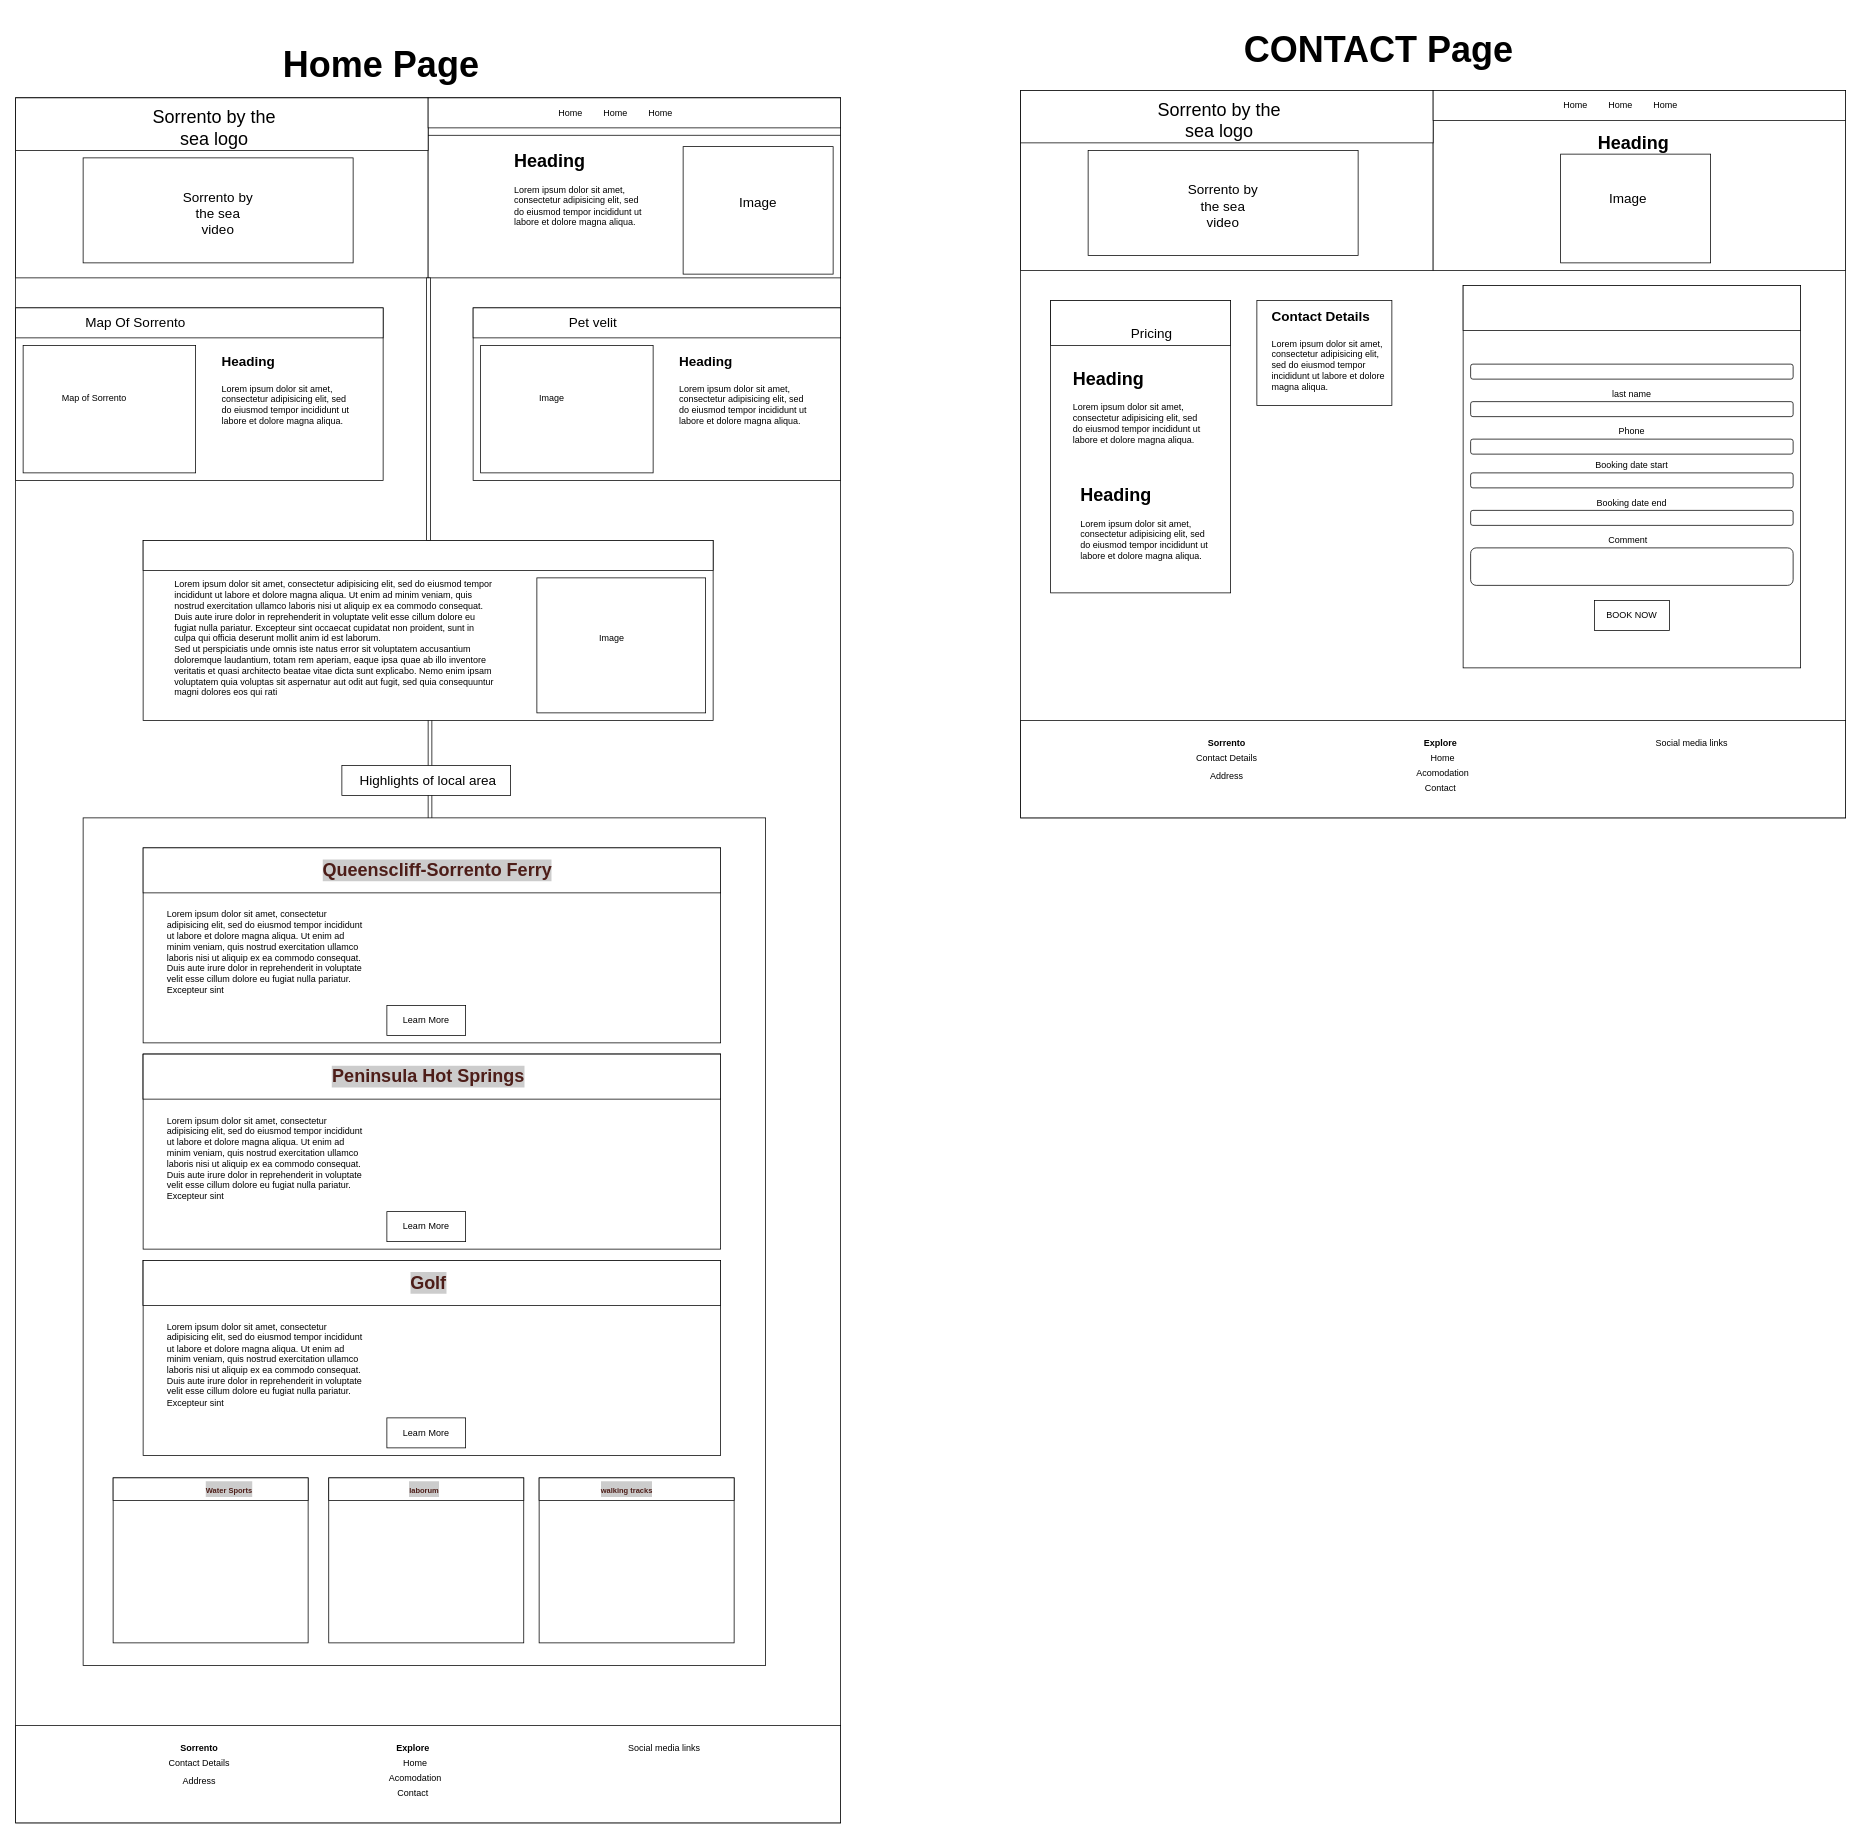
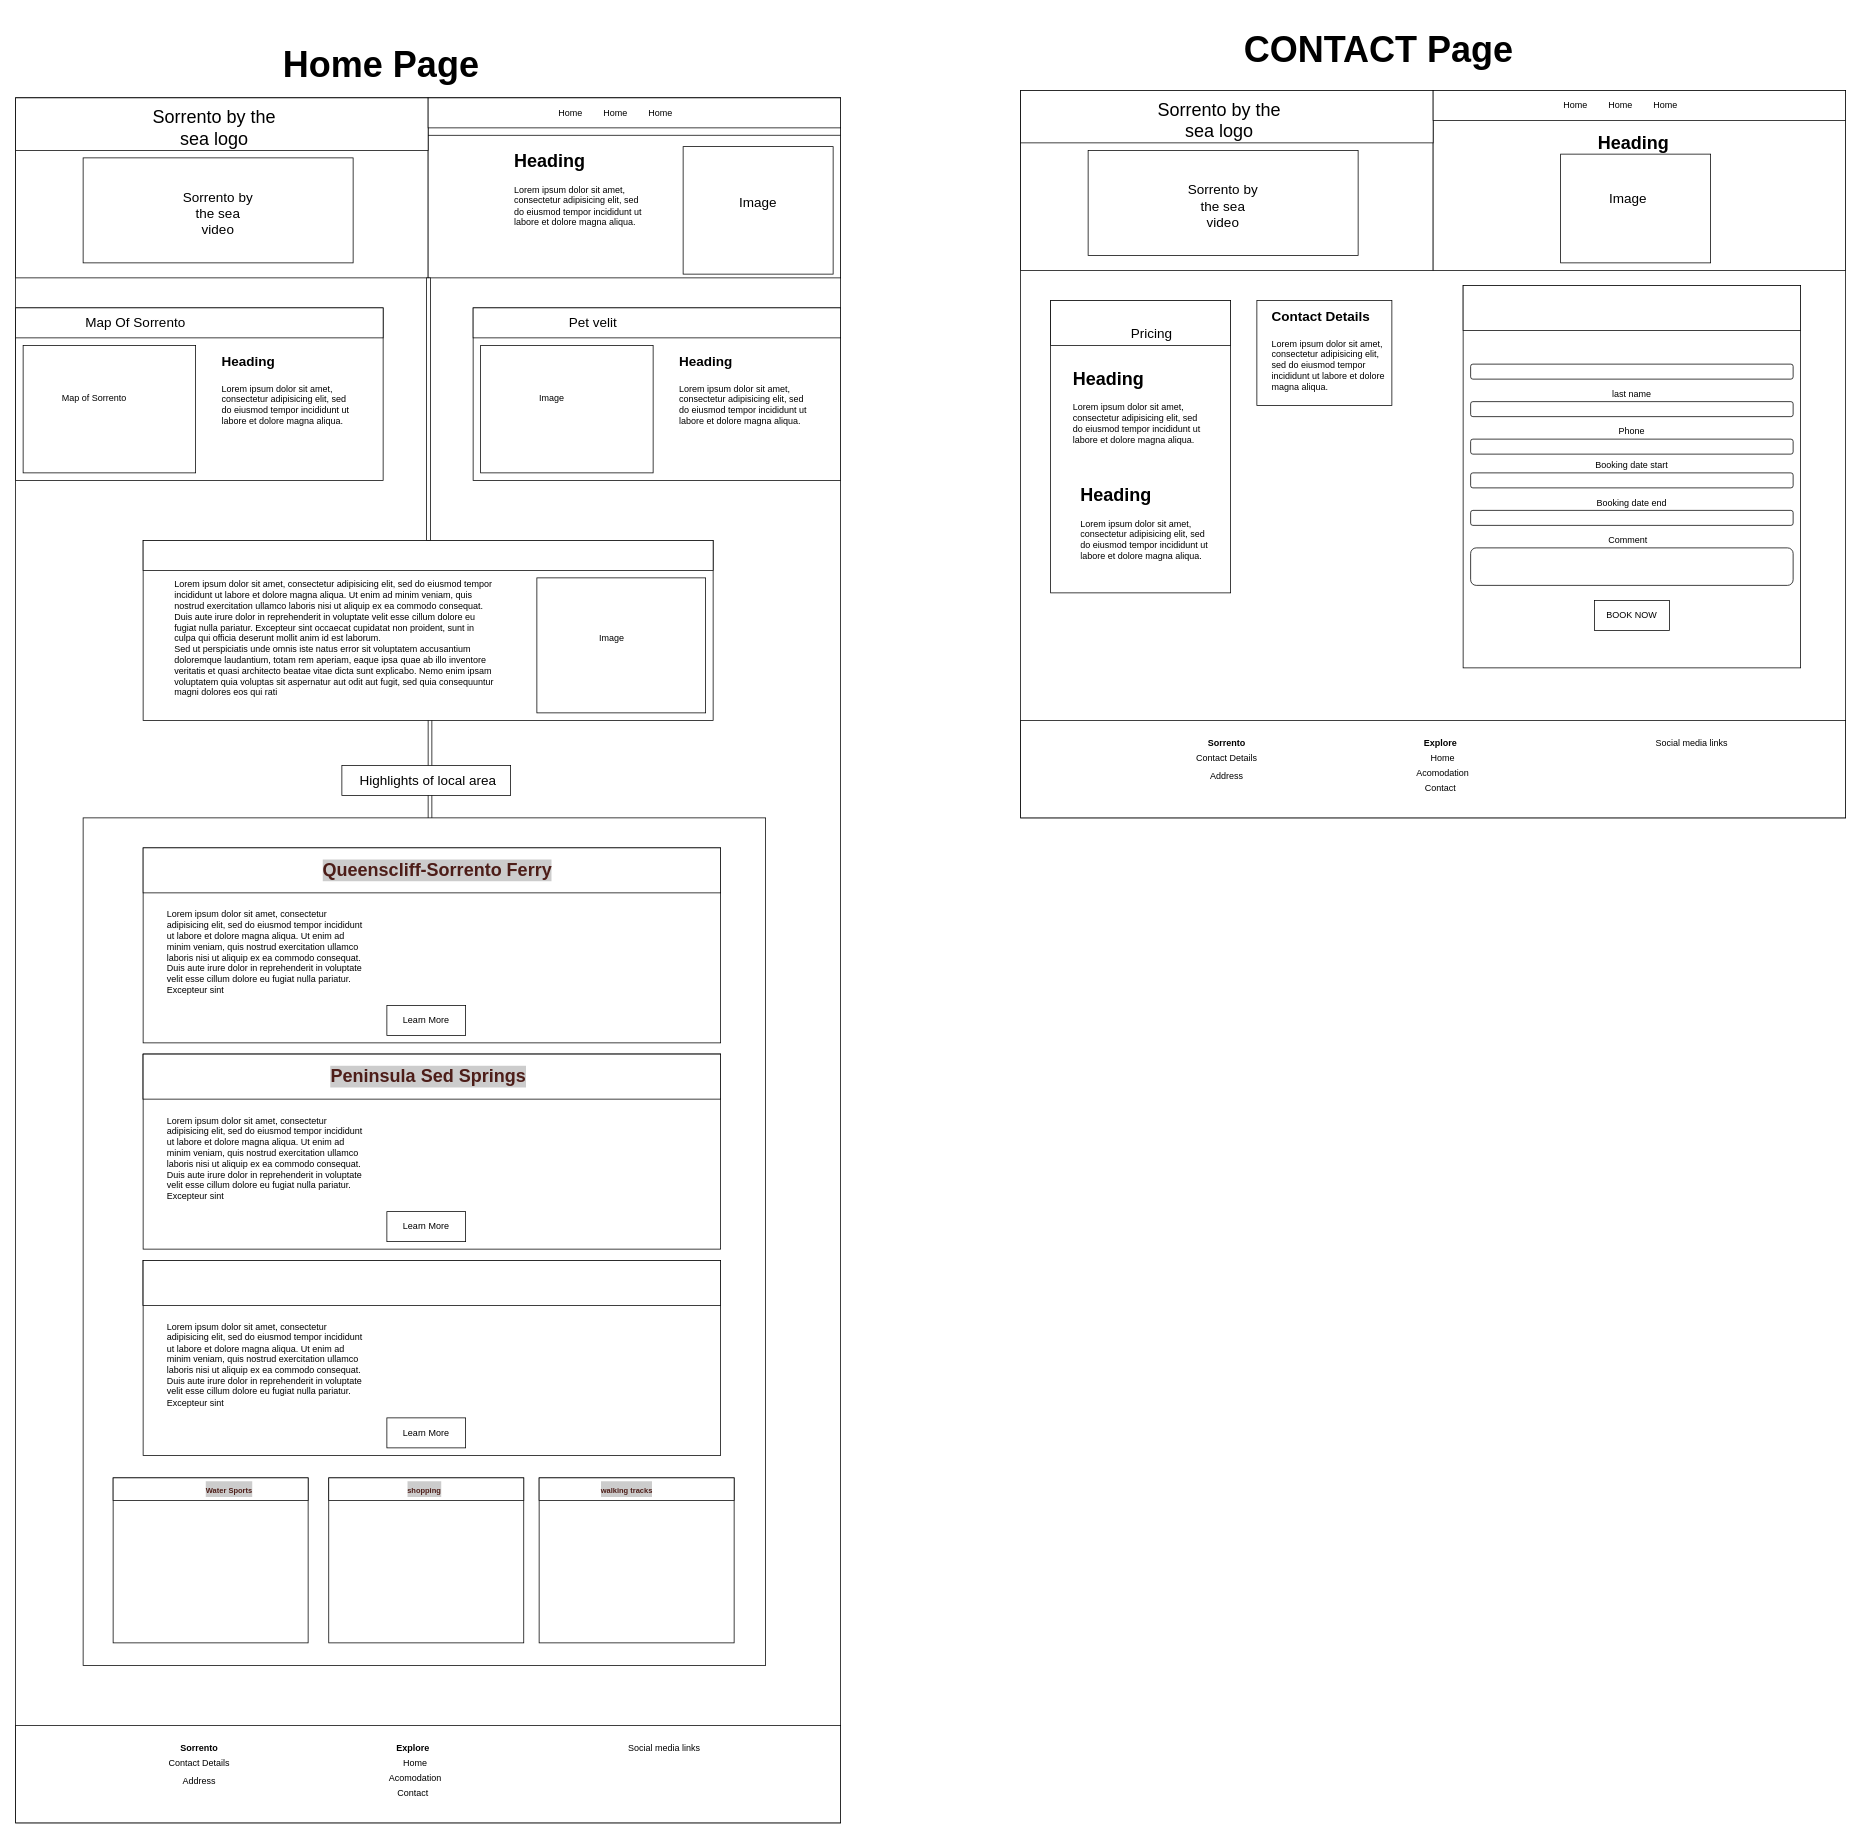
node "Peninsula Hot Springs": label "Peninsula Hot Springs" -> "Peninsula Sed Springs"
node "Golf": removed
node "laborum": label "laborum" -> "shopping"
